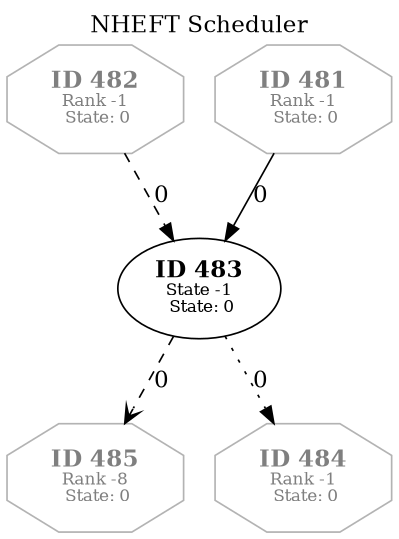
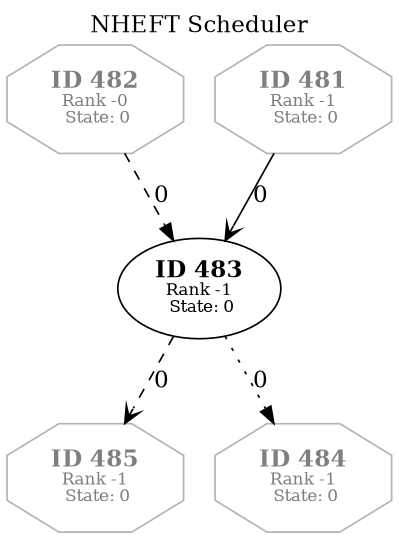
node "ID 482": text "Rank -1" -> "Rank -0"
edge "ID 481" -> "ID 483": arrowhead normal -> vee
node "ID 483": text "State -1" -> "Rank -1"
node "ID 485": text "Rank -8" -> "Rank -1"
